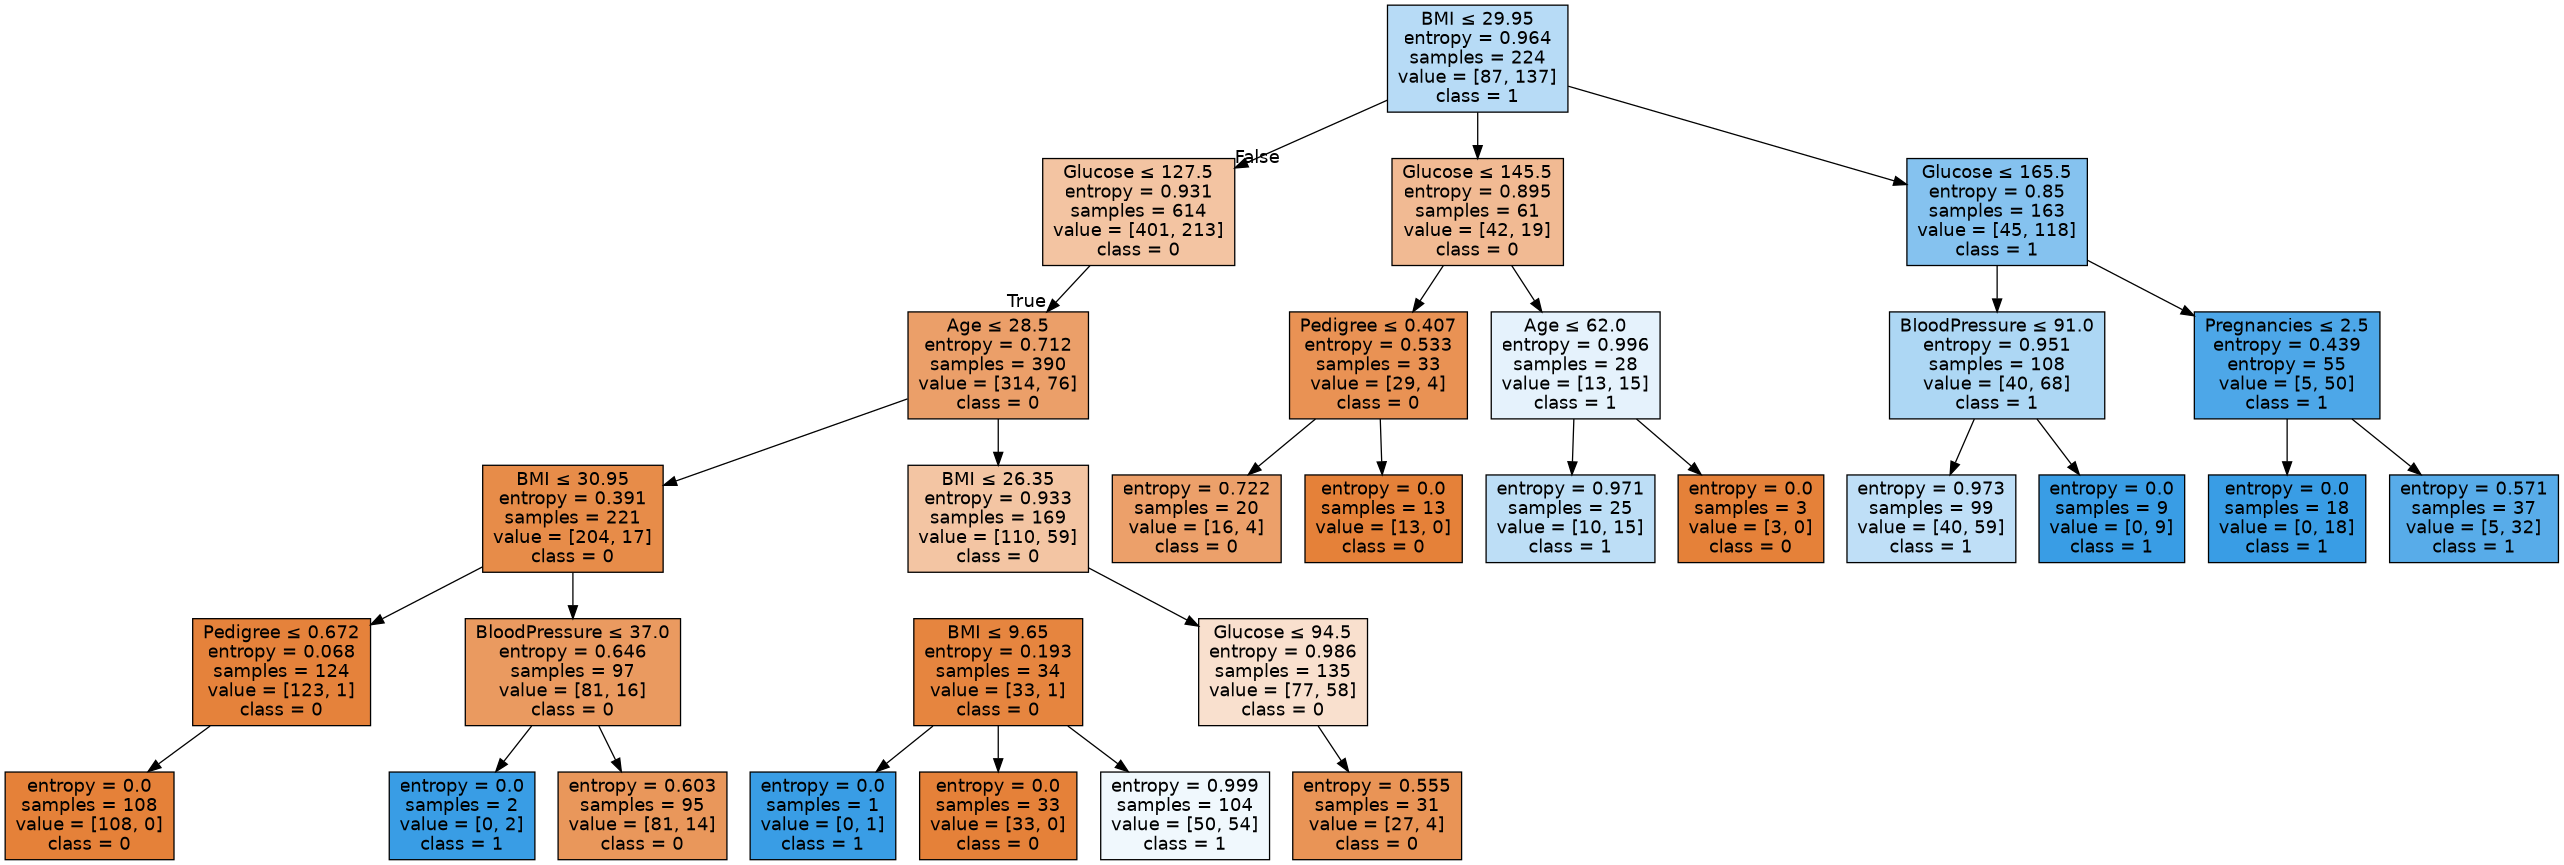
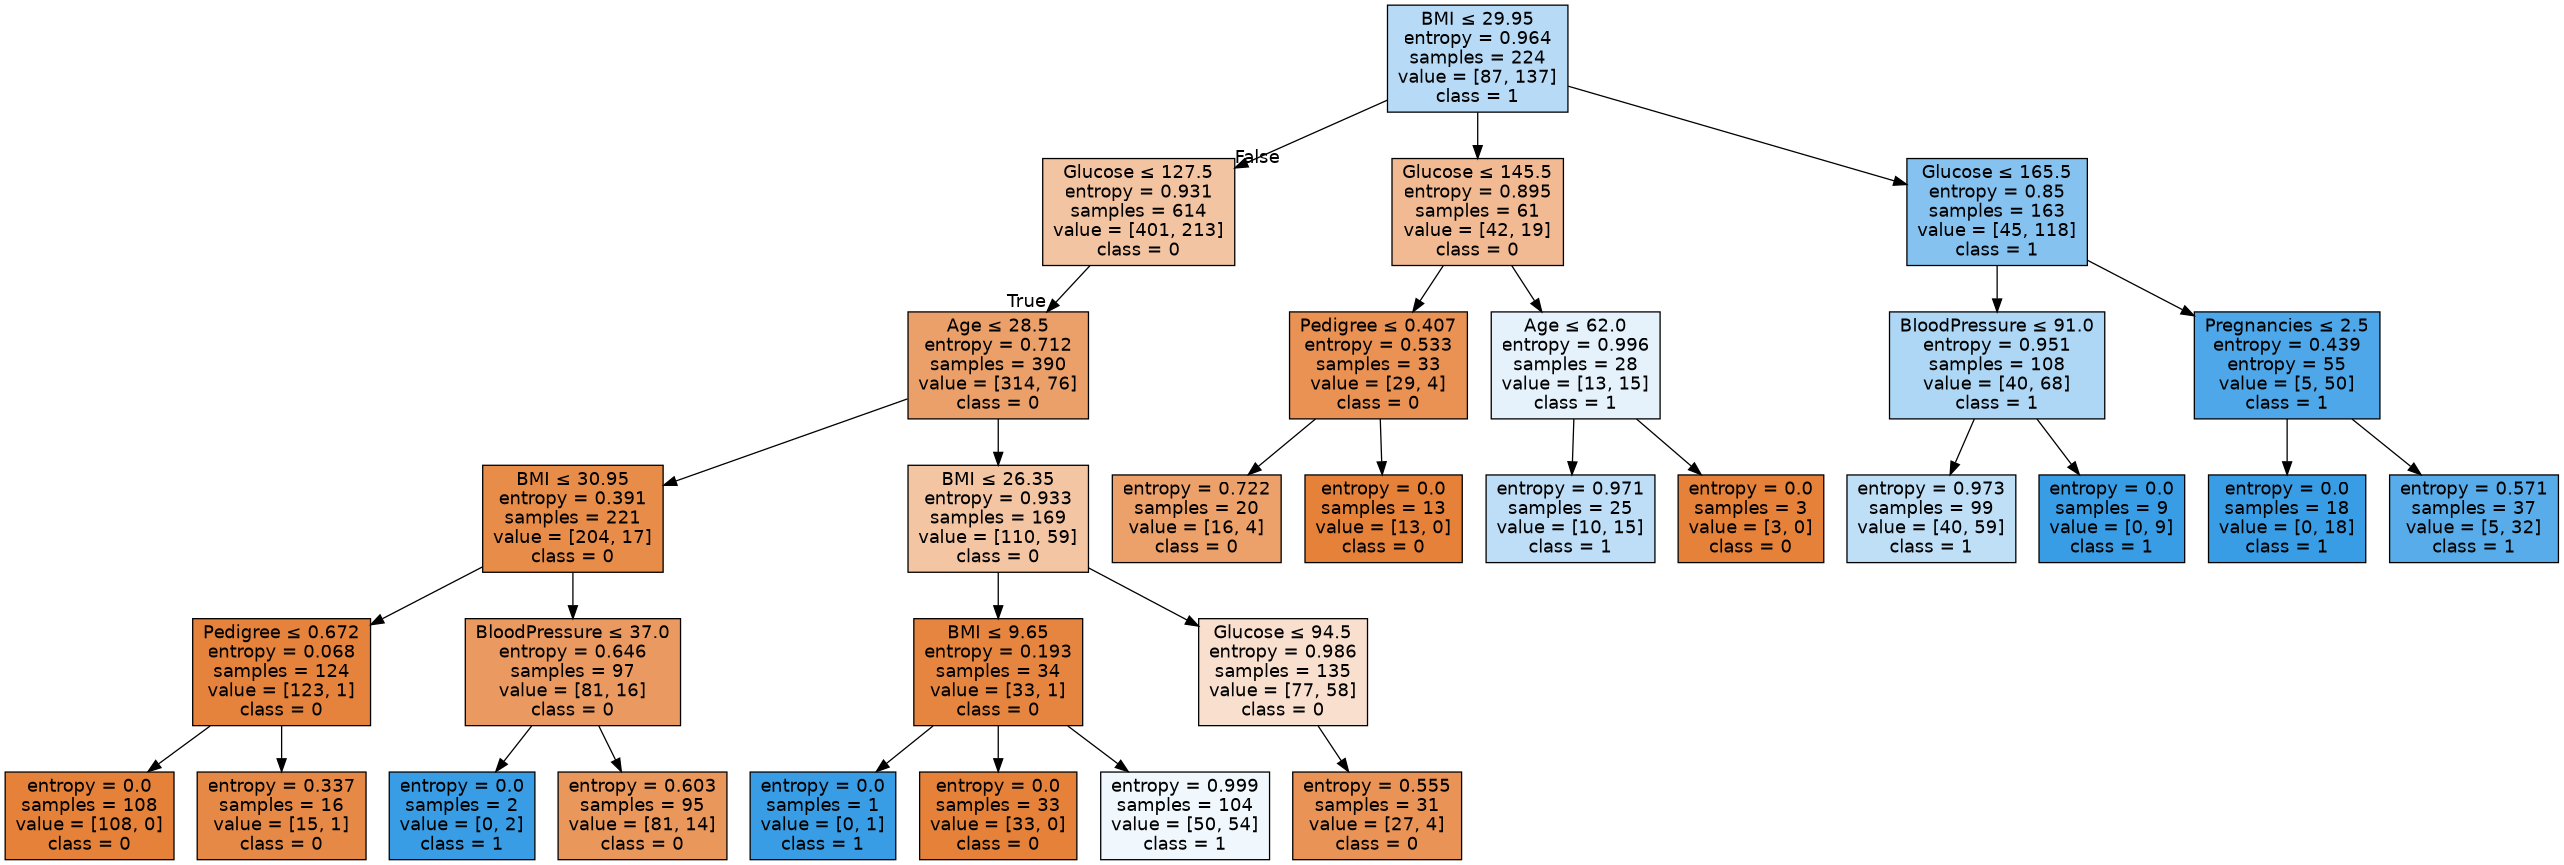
edge "BMI ≤ 26.35" -> "BMI ≤ 9.65": added
node "entropy = 0.337": added
